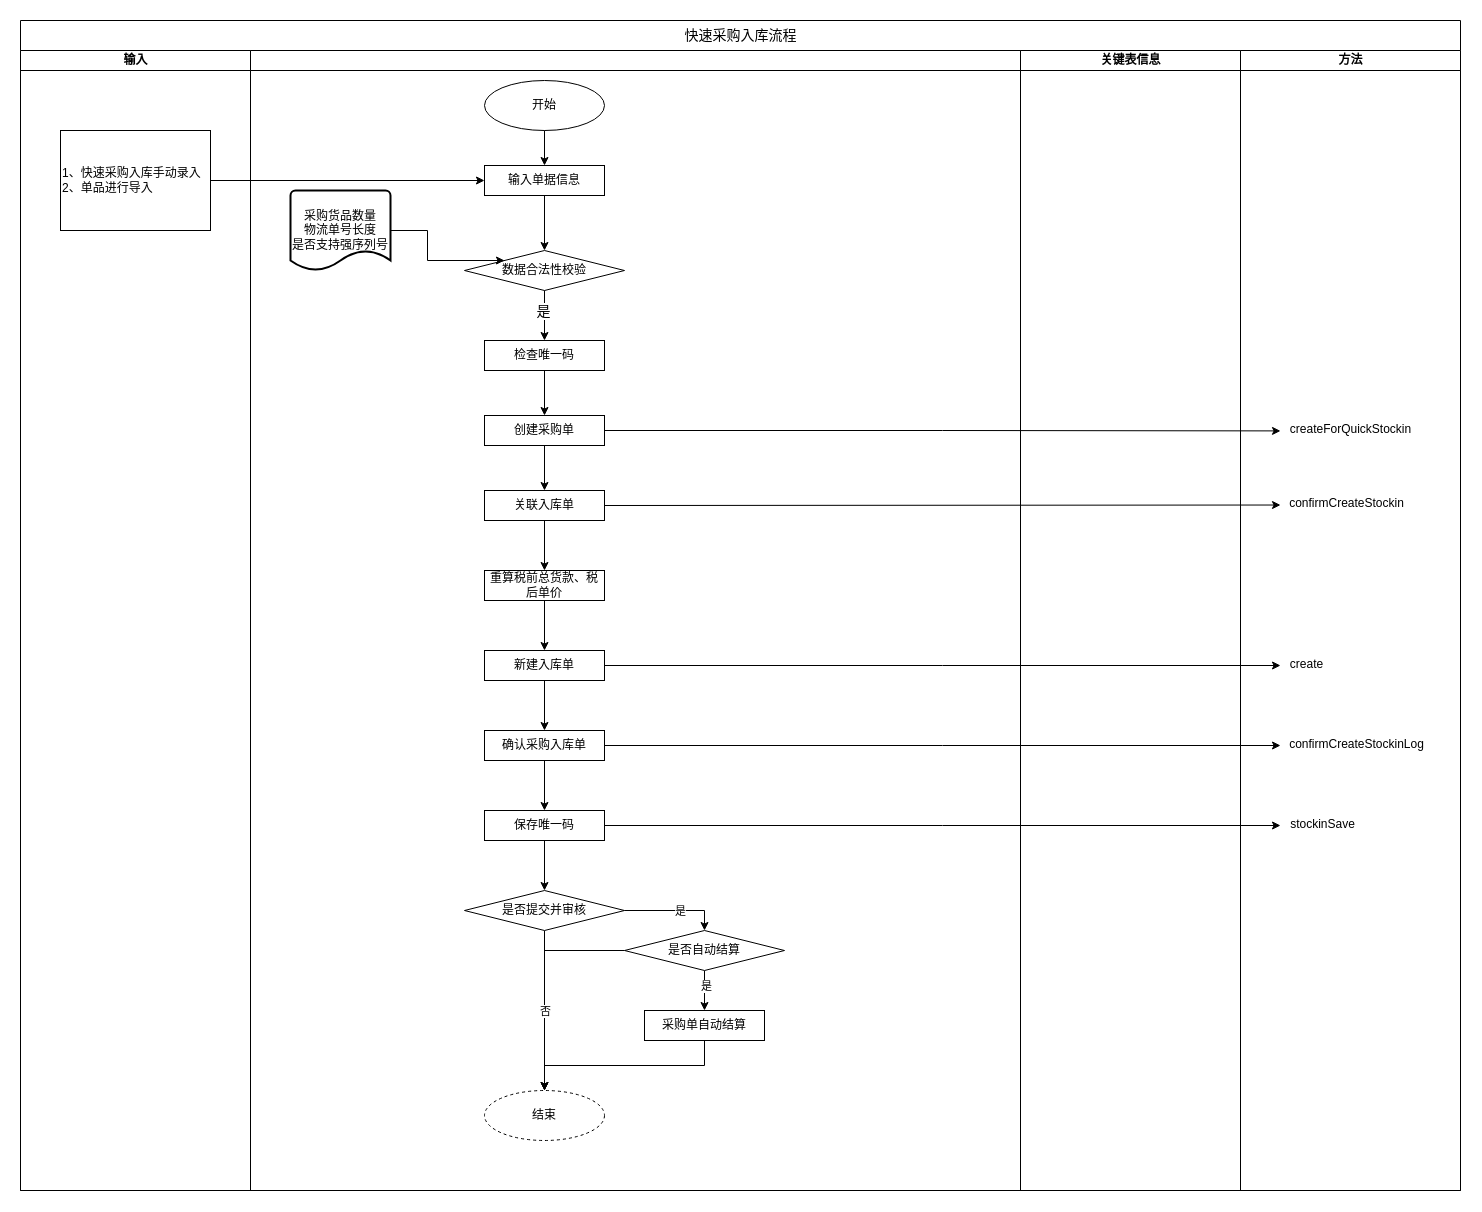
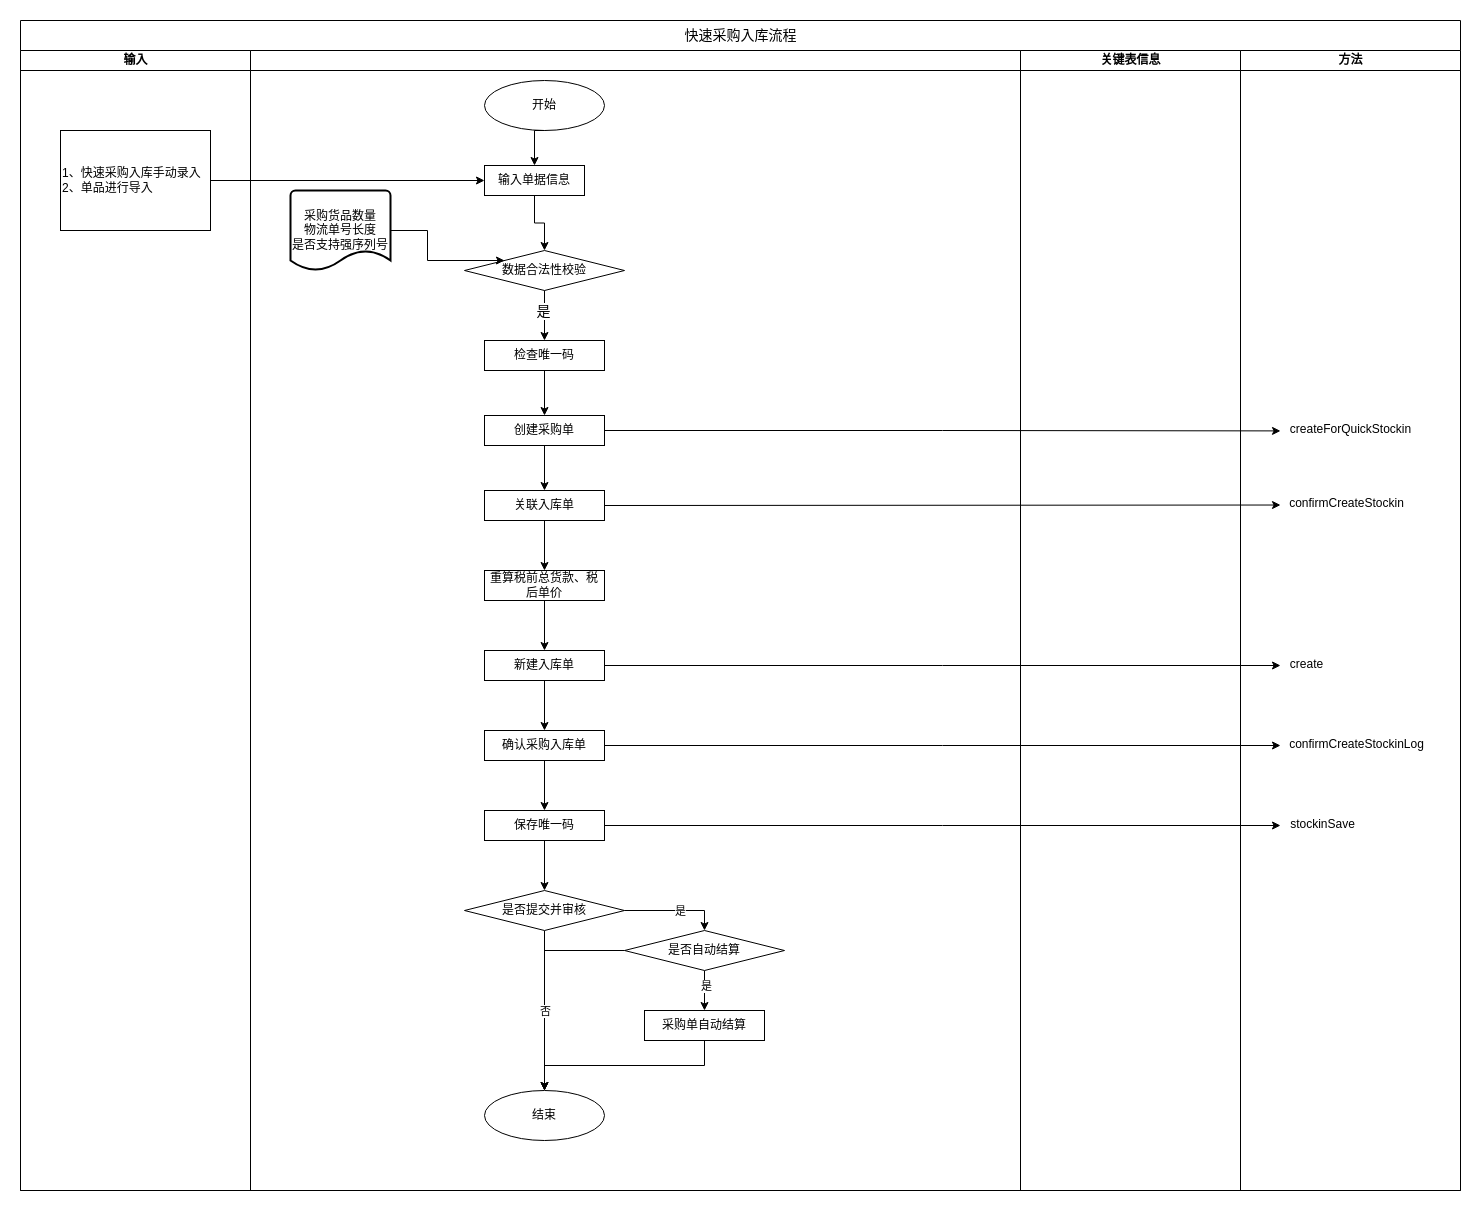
node "输入单据信息": size 120x30 -> 100x30
node "结束": style dashed -> solid
